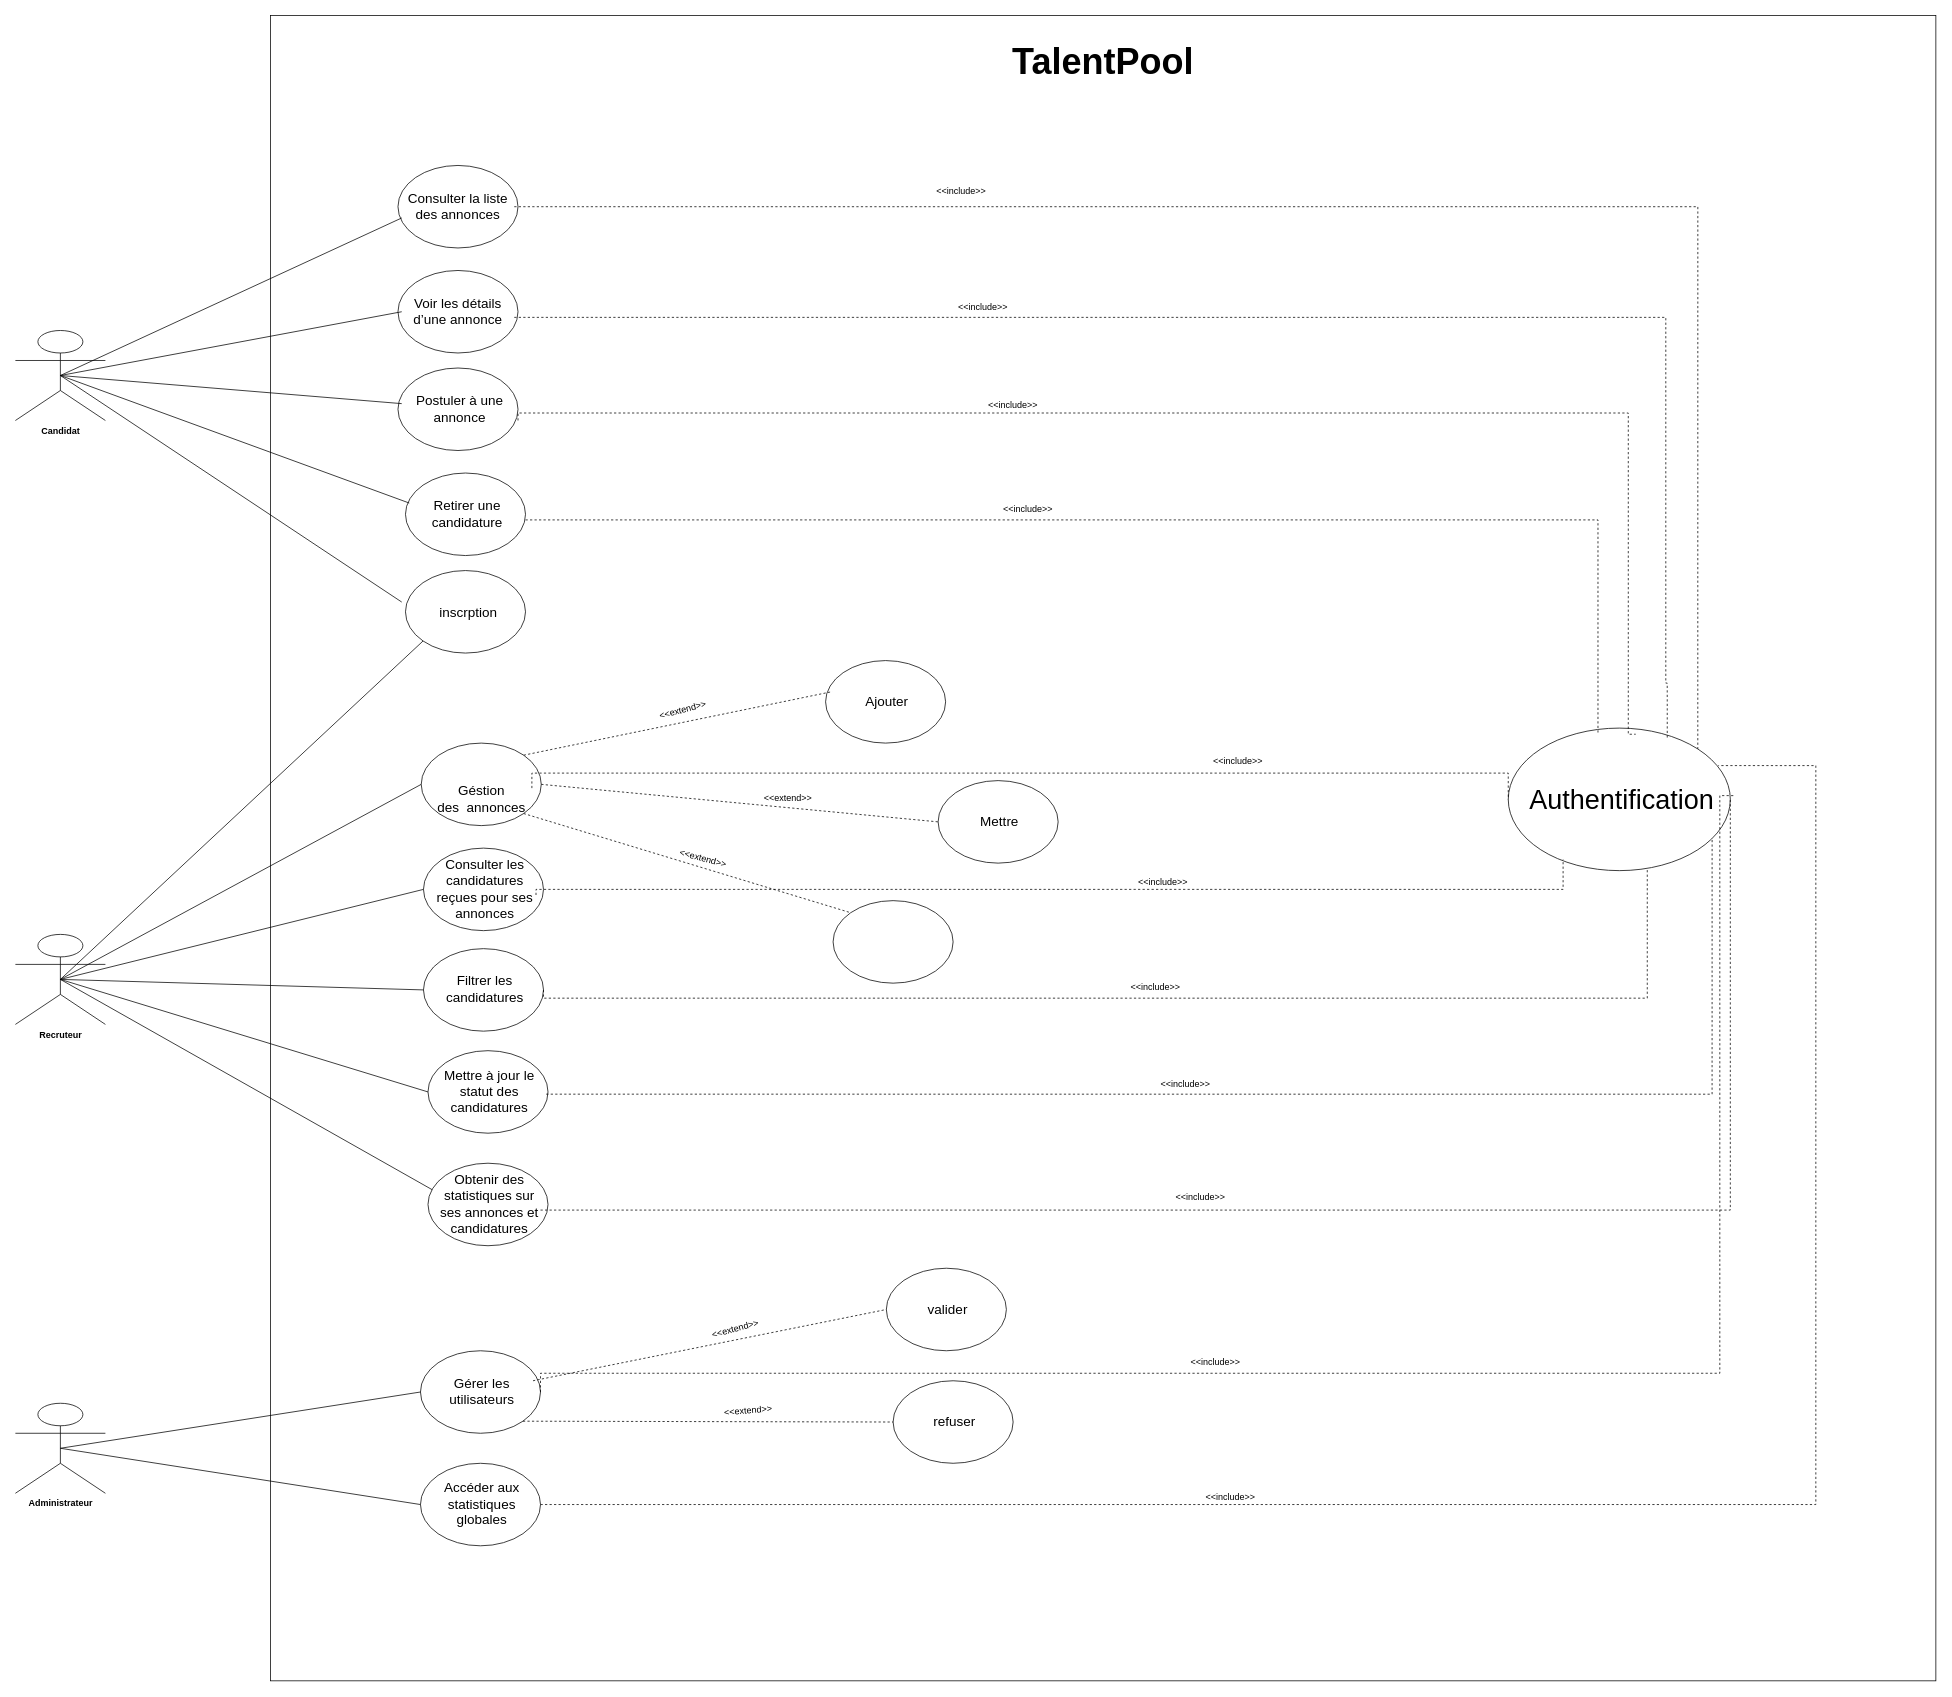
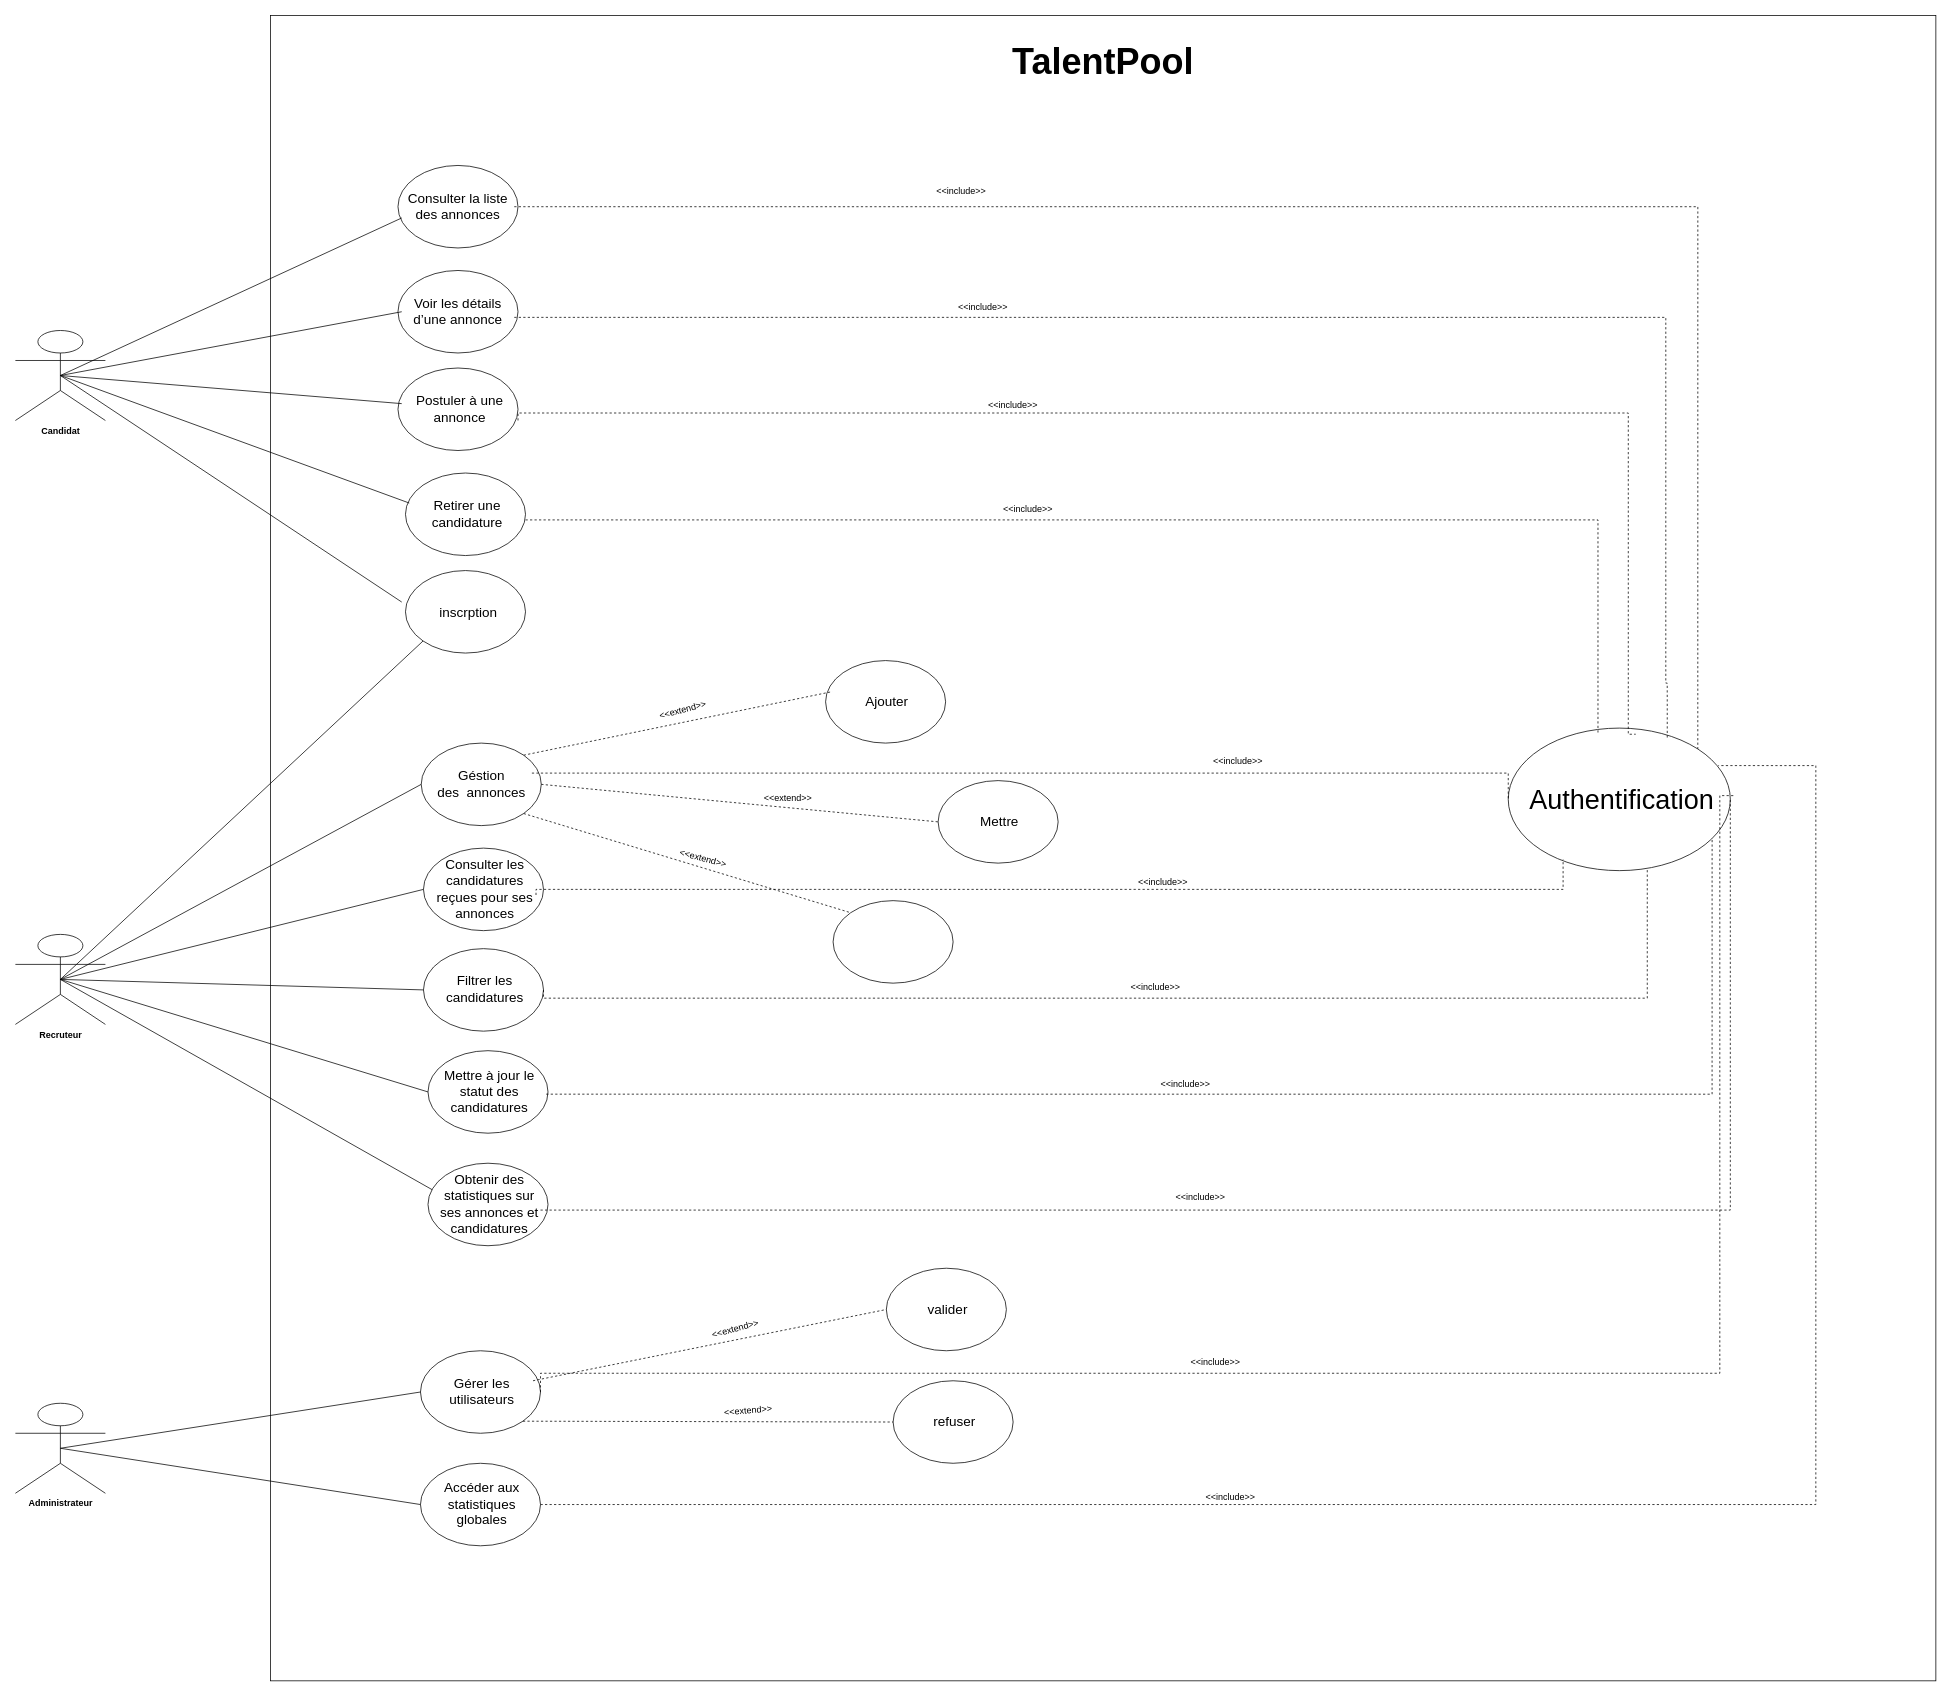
node "Géstion des annonces": moved (481, 799) -> (481, 784)
